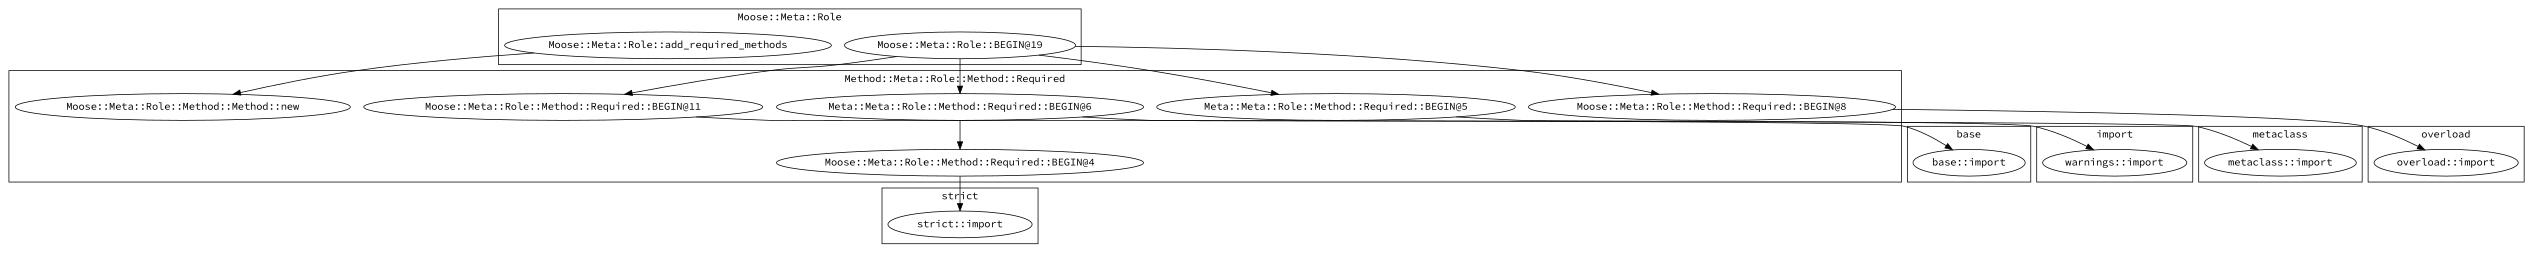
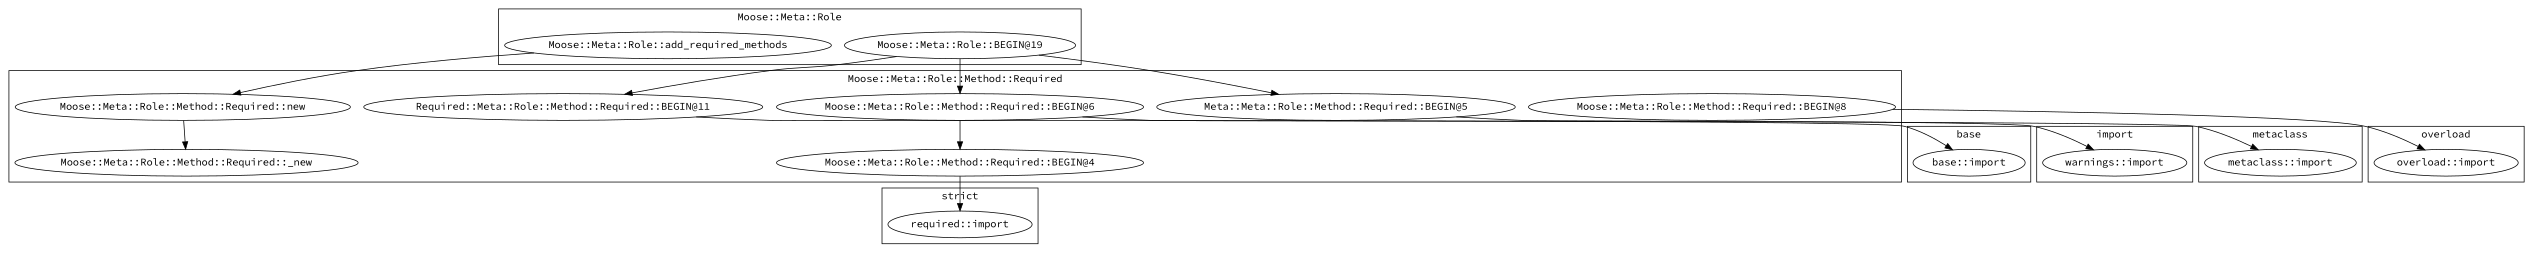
edge "Moose::Meta::Role::BEGIN@19" -> "Moose::Meta::Role::Method::Required::BEGIN@8": removed
cluster "Method::Meta::Role::Method::Required": label "Method::Meta::Role::Method::Required" -> "Moose::Meta::Role::Method::Required"
node "Moose::Meta::Role::Method::Method::new": label "Moose::Meta::Role::Method::Method::new" -> "Moose::Meta::Role::Method::Required::new"
node "Moose::Meta::Role::Method::Required::BEGIN@11": label "Moose::Meta::Role::Method::Required::BEGIN@11" -> "Required::Meta::Role::Method::Required::BEGIN@11"
node "Meta::Meta::Role::Method::Required::BEGIN@6": label "Meta::Meta::Role::Method::Required::BEGIN@6" -> "Moose::Meta::Role::Method::Required::BEGIN@6"
node "Moose::Meta::Role::Method::Required::_new": added
node "strict::import": label "strict::import" -> "required::import"
